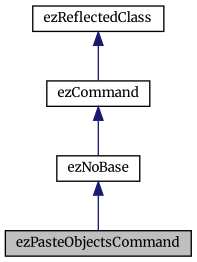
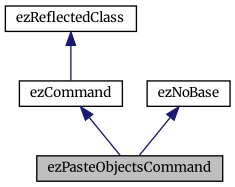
edge "ezNoBase" -> "ezCommand": now "ezPasteObjectsCommand" -> "ezCommand"
